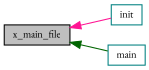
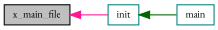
edge "main" -> "x_main_file": now "main" -> "init"
